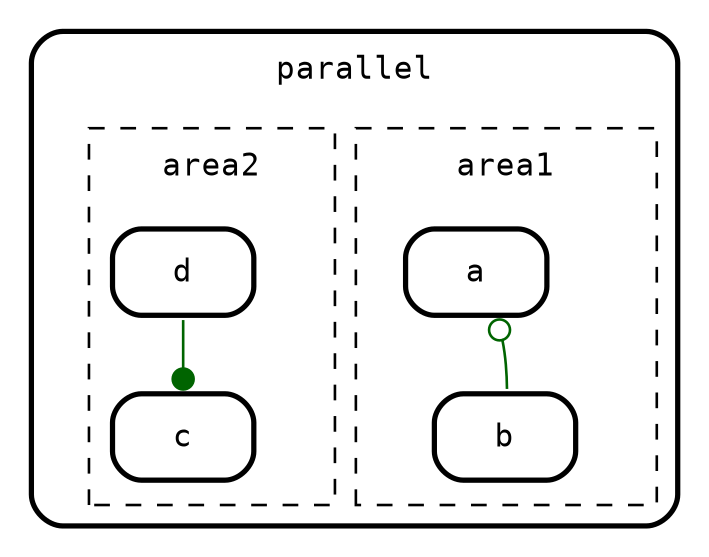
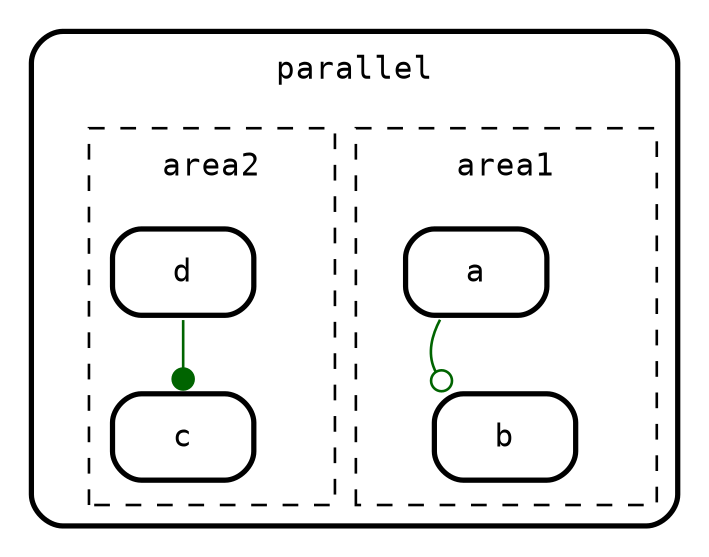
edge "b" -> "a": reversed
